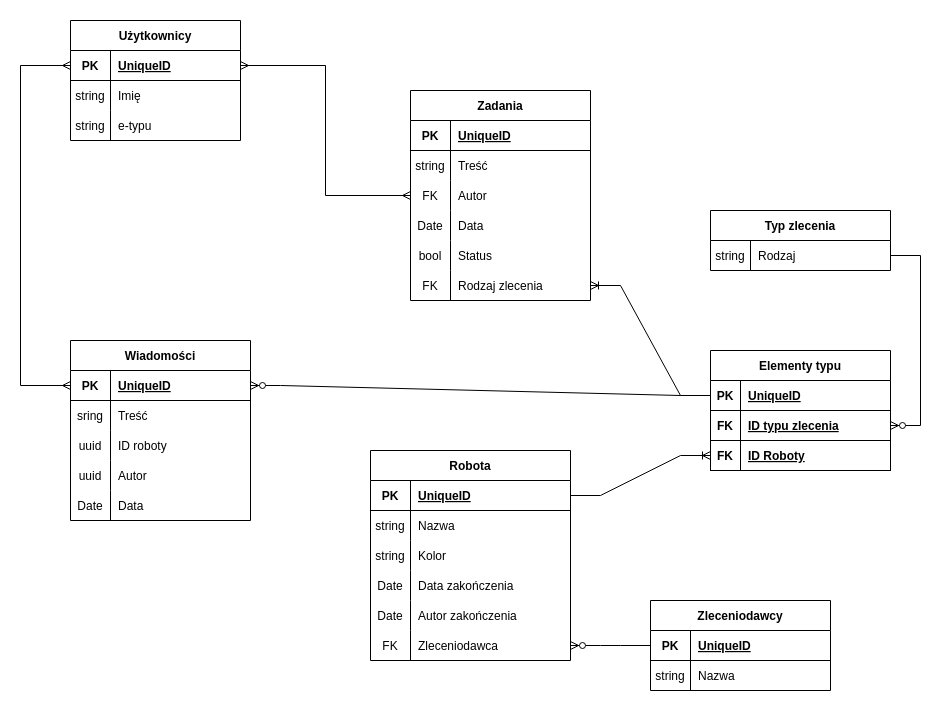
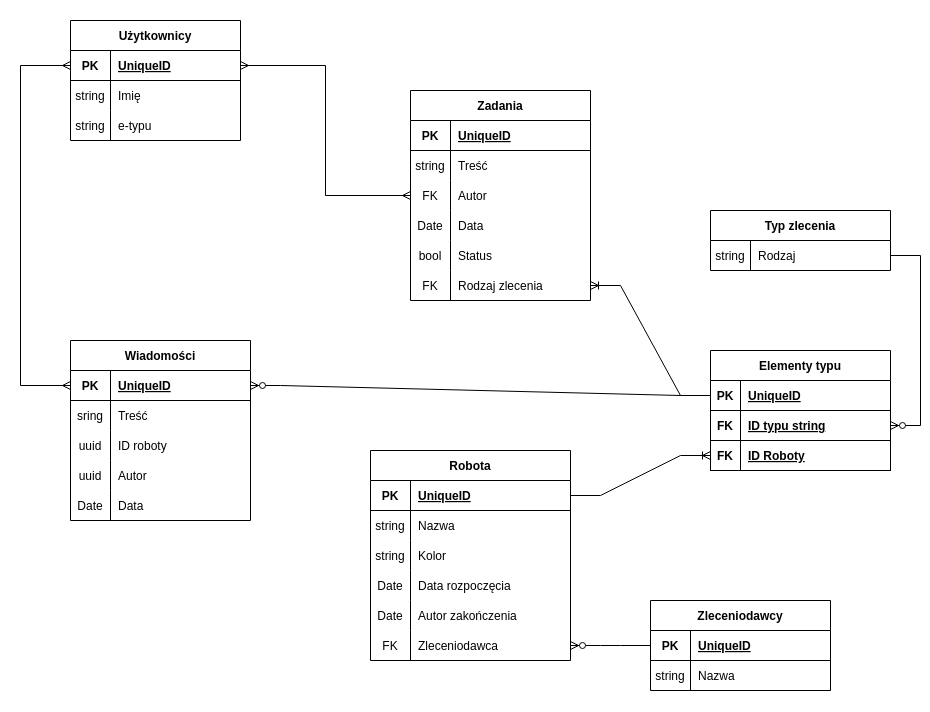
node "ID typu zlecenia": label "ID typu zlecenia" -> "ID typu string"
node "Data zakończenia": label "Data zakończenia" -> "Data rozpoczęcia"
